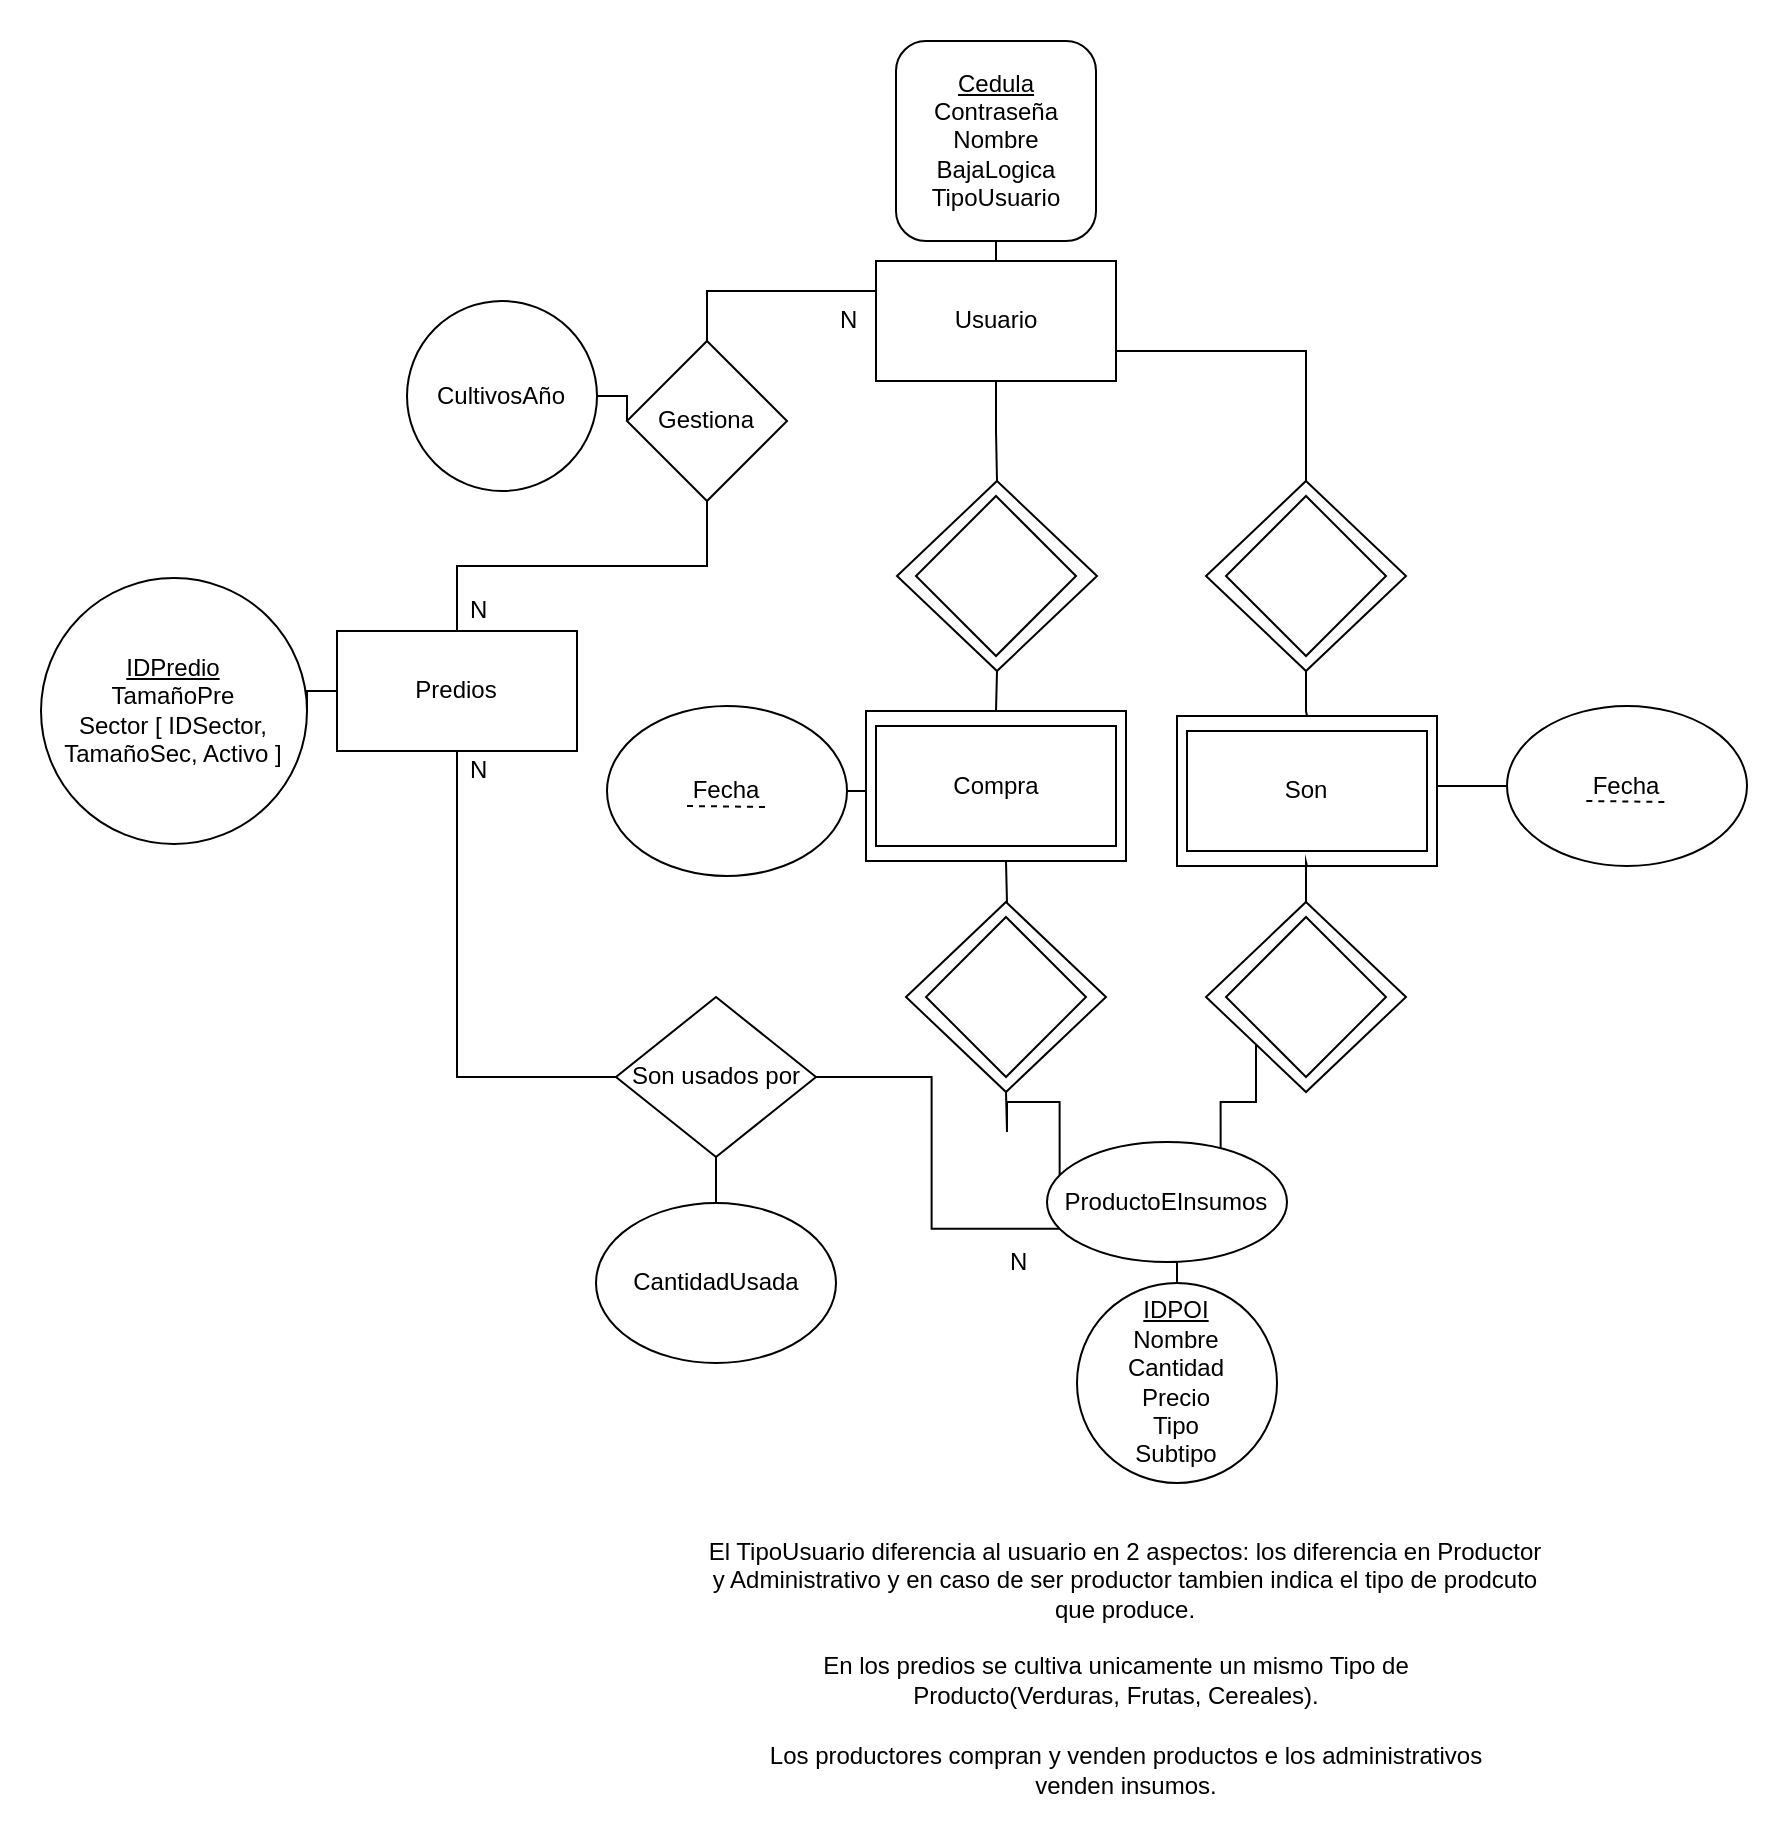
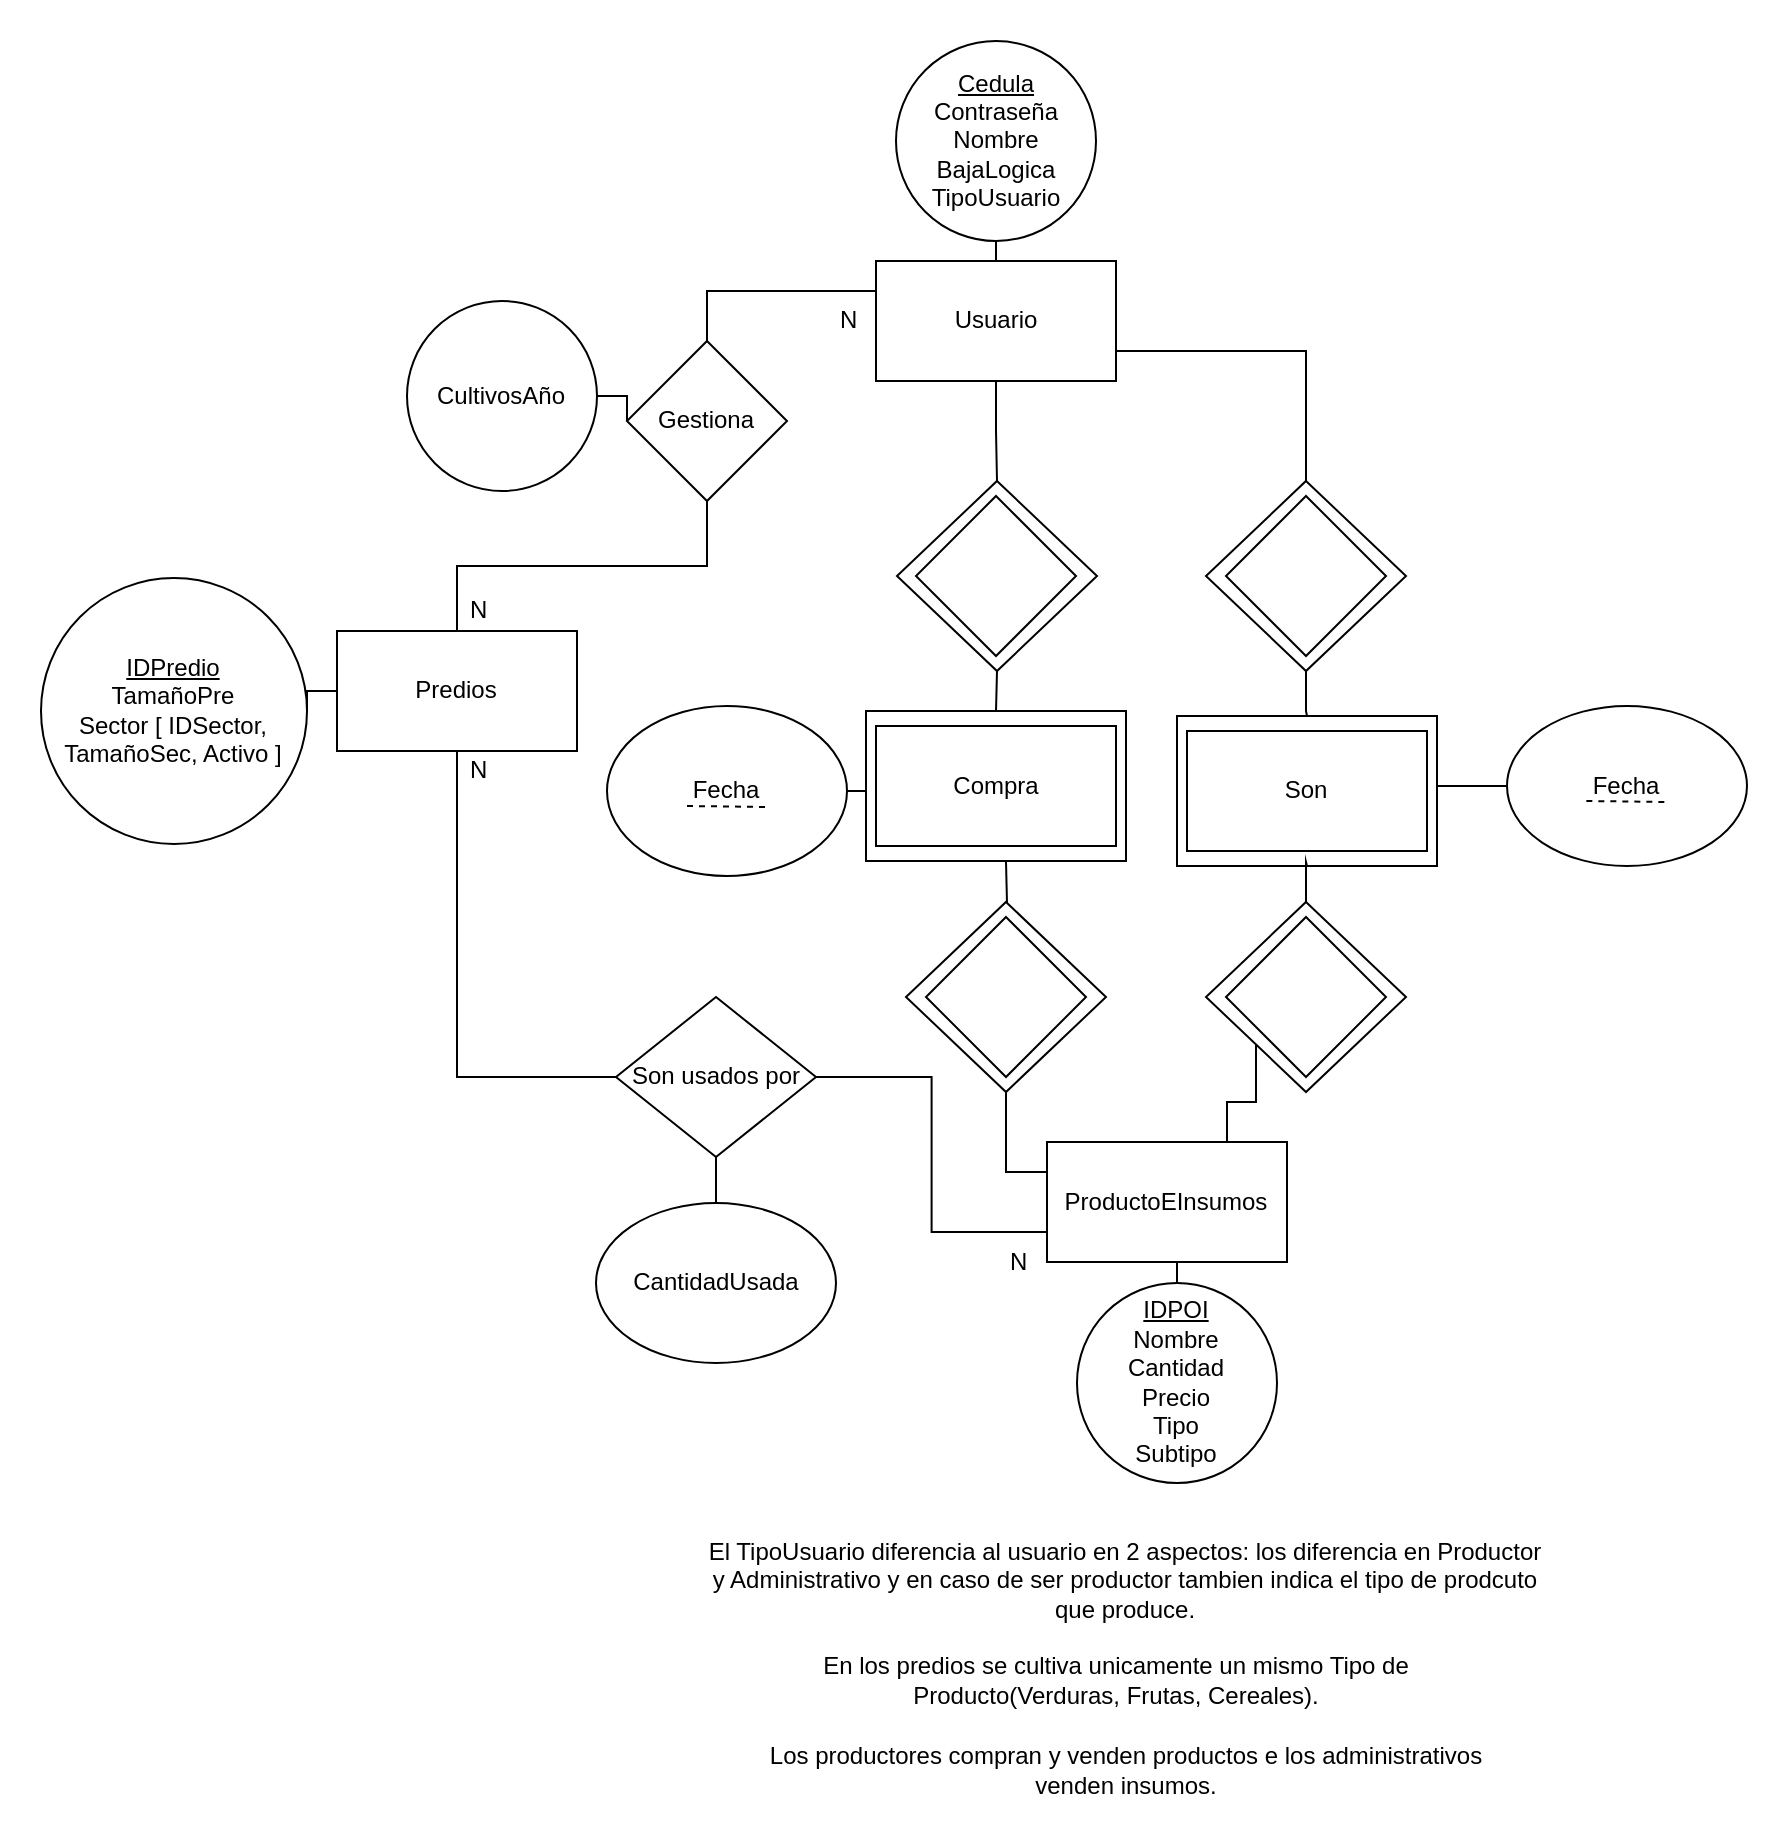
node "Cedula Contraseña Nombre BajaLogica TipoUsuario": shape rounded rectangle -> ellipse
node "ProductoEInsumos": shape ellipse -> rectangle
